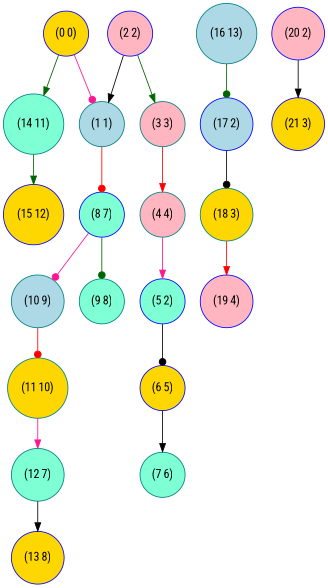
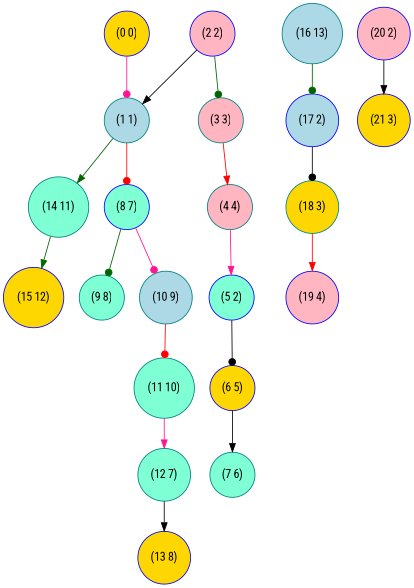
edge "(0 0)" -> "(14 11)": now "(1 1)" -> "(14 11)"
edge "(2 2)" -> "(3 3)": arrowhead normal -> dot
node "(11 10)": fillcolor gold -> aquamarine
